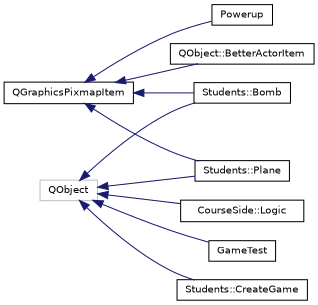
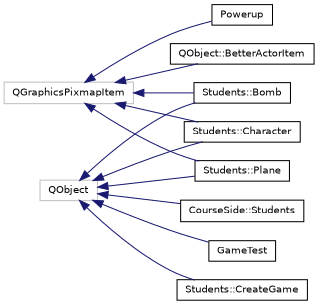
node "QGraphicsPixmapItem": color black -> grey75
node "Students::Character": added
node "CourseSide::Logic": label "CourseSide::Logic" -> "CourseSide::Students"
